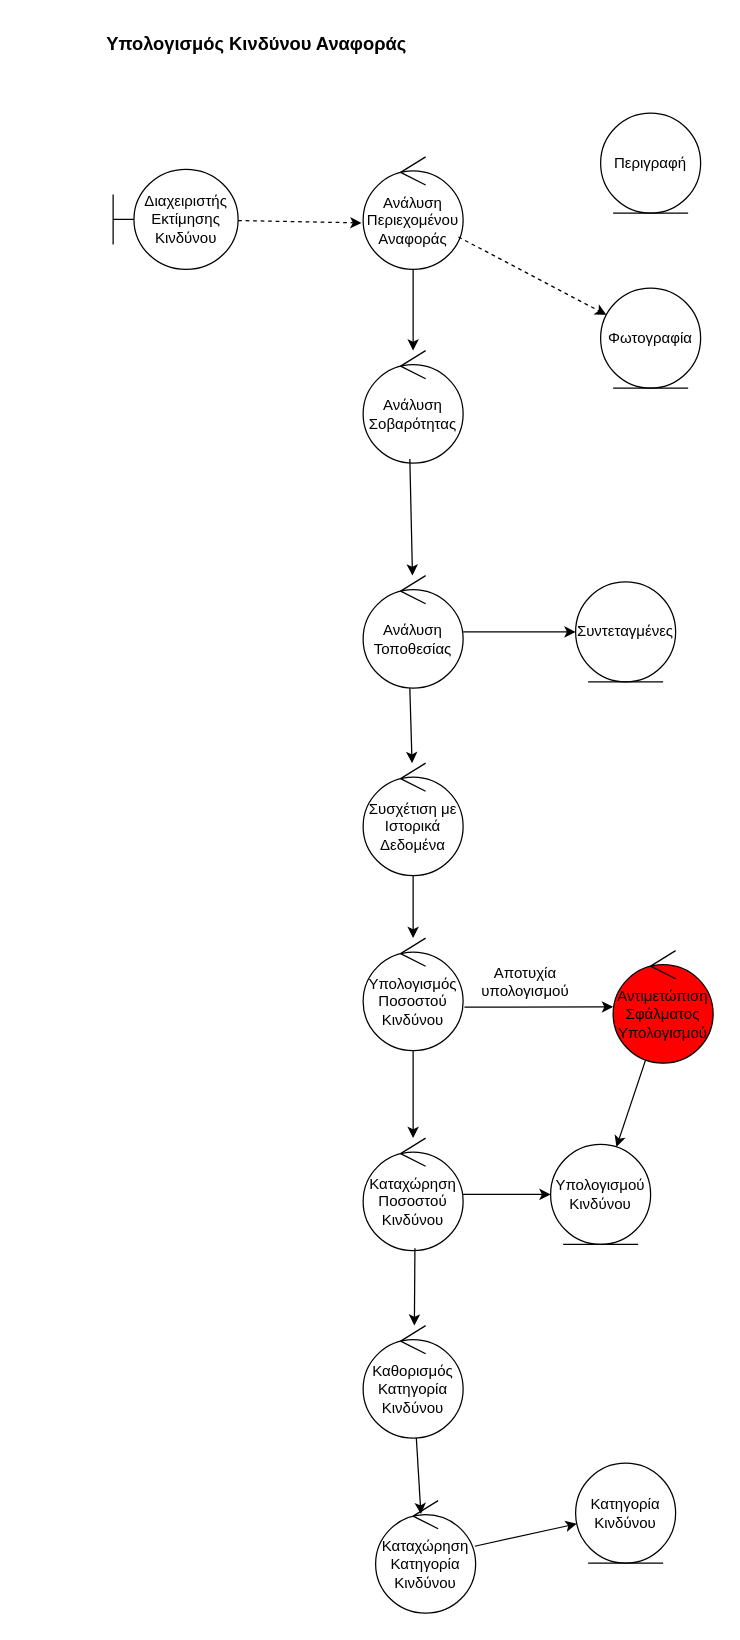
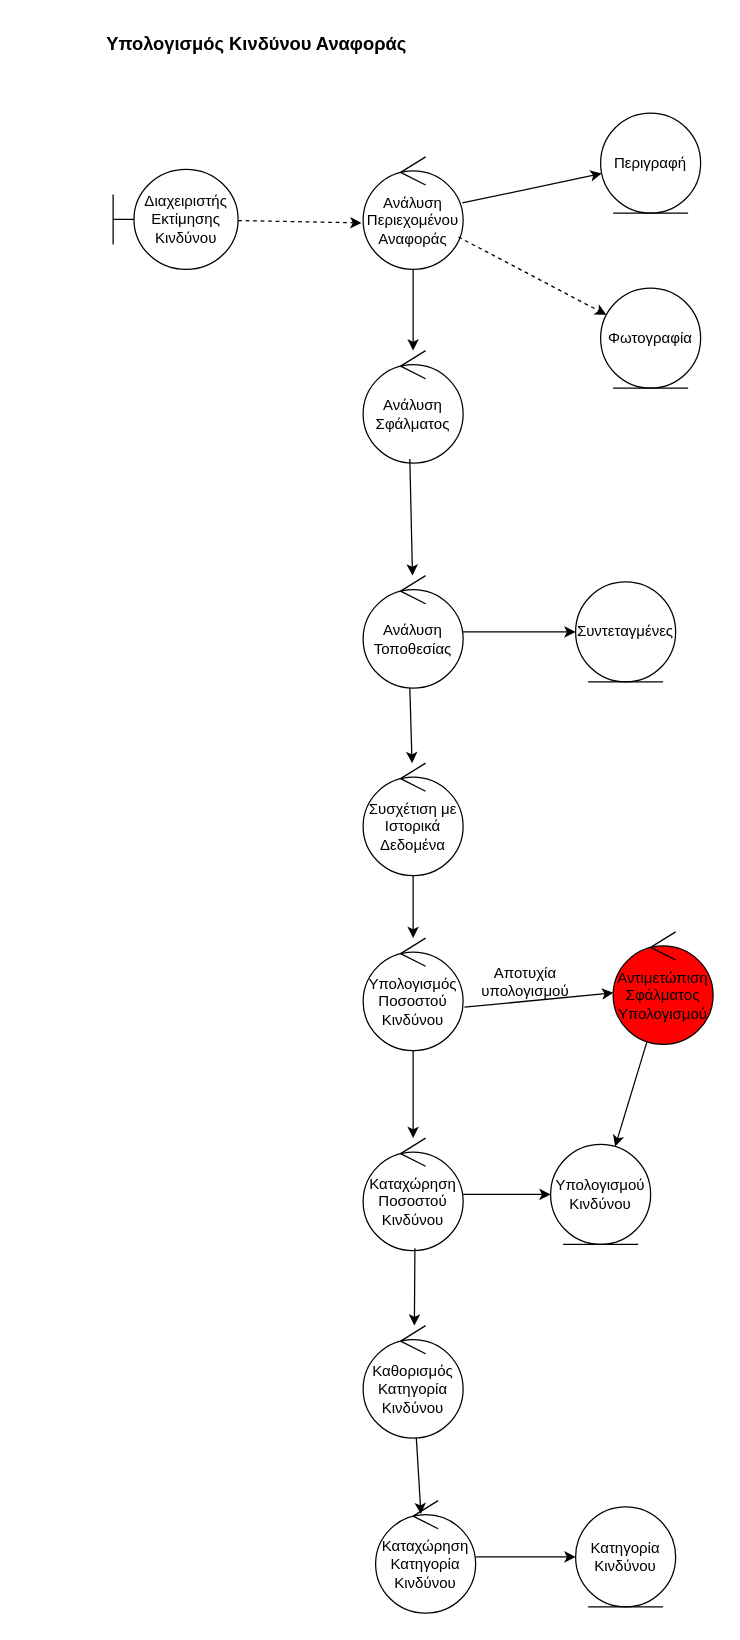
edge "Ανάλυση Περιεχομένου Αναφοράς" -> "Περιγραφή": added
node "Ανάλυση Σοβαρότητας": label "Ανάλυση Σοβαρότητας" -> "Ανάλυση Σφάλματος"
node "Αντιμετώπιση Σφάλματος Υπολογισμού": moved (663, 1007) -> (663, 988)
node "Κατηγορία Κινδύνου": moved (626, 1513) -> (626, 1557)
